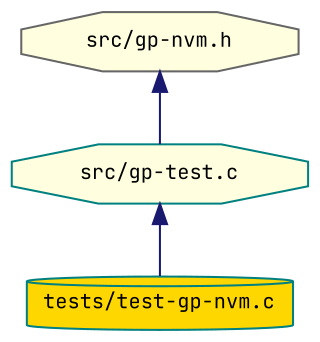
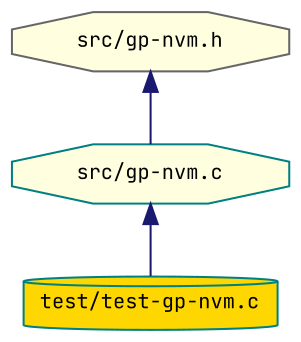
node "src/gp-test.c": label "src/gp-test.c" -> "src/gp-nvm.c"
node "tests/test-gp-nvm.c": label "tests/test-gp-nvm.c" -> "test/test-gp-nvm.c"
